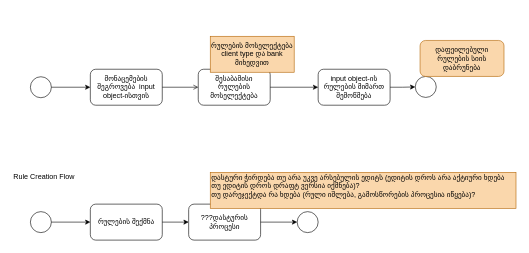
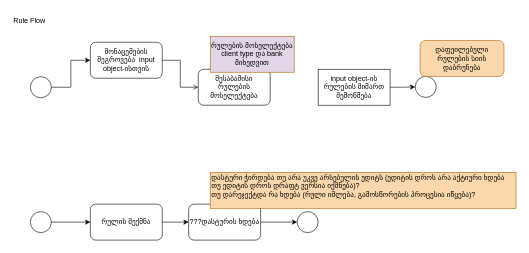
node "Rule Flow": added
node "რულების მოსელექტება client type და bank მიხედვით": fillcolor #fad7ac -> #e1d5e7
node "მონაცემების შეგროვება input object-ისთვის": moved (126, 87) -> (126, 60)
edge "შესაბამისი რულების მოსელექტება" -> "input object-ის რულების მიმართ შემოწმება": removed
node "input object-ის რულების მიმართ შემოწმება": shape rounded rectangle -> rectangle
node "Rule Creation Flow": removed
node "რულების შექმნა": label "რულების შექმნა" -> "რულის შექმნა"
node "???დასტურის პროცესი": label "???დასტურის პროცესი" -> "???დასტურის ხდება"
